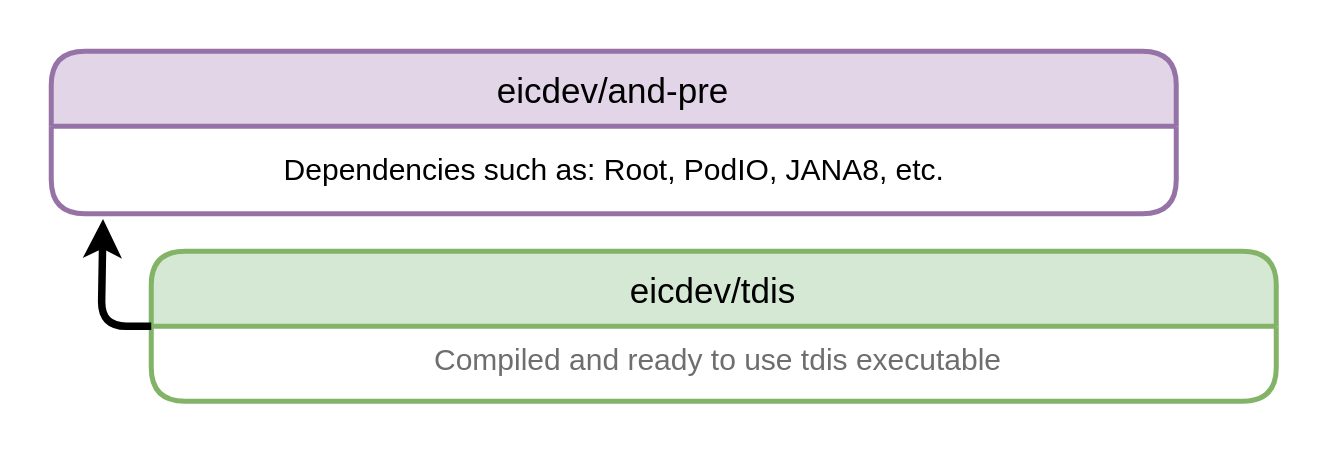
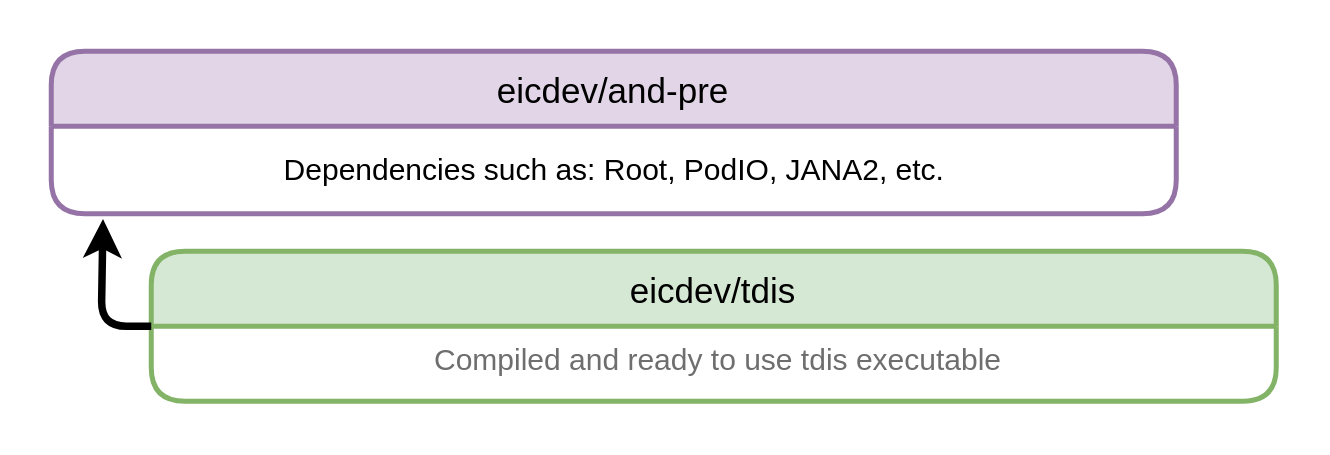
node "Dependencies such as: Root, PodIO, JANA8, etc.": label "Dependencies such as: Root, PodIO, JANA8, etc." -> "Dependencies such as: Root, PodIO, JANA2, etc."
